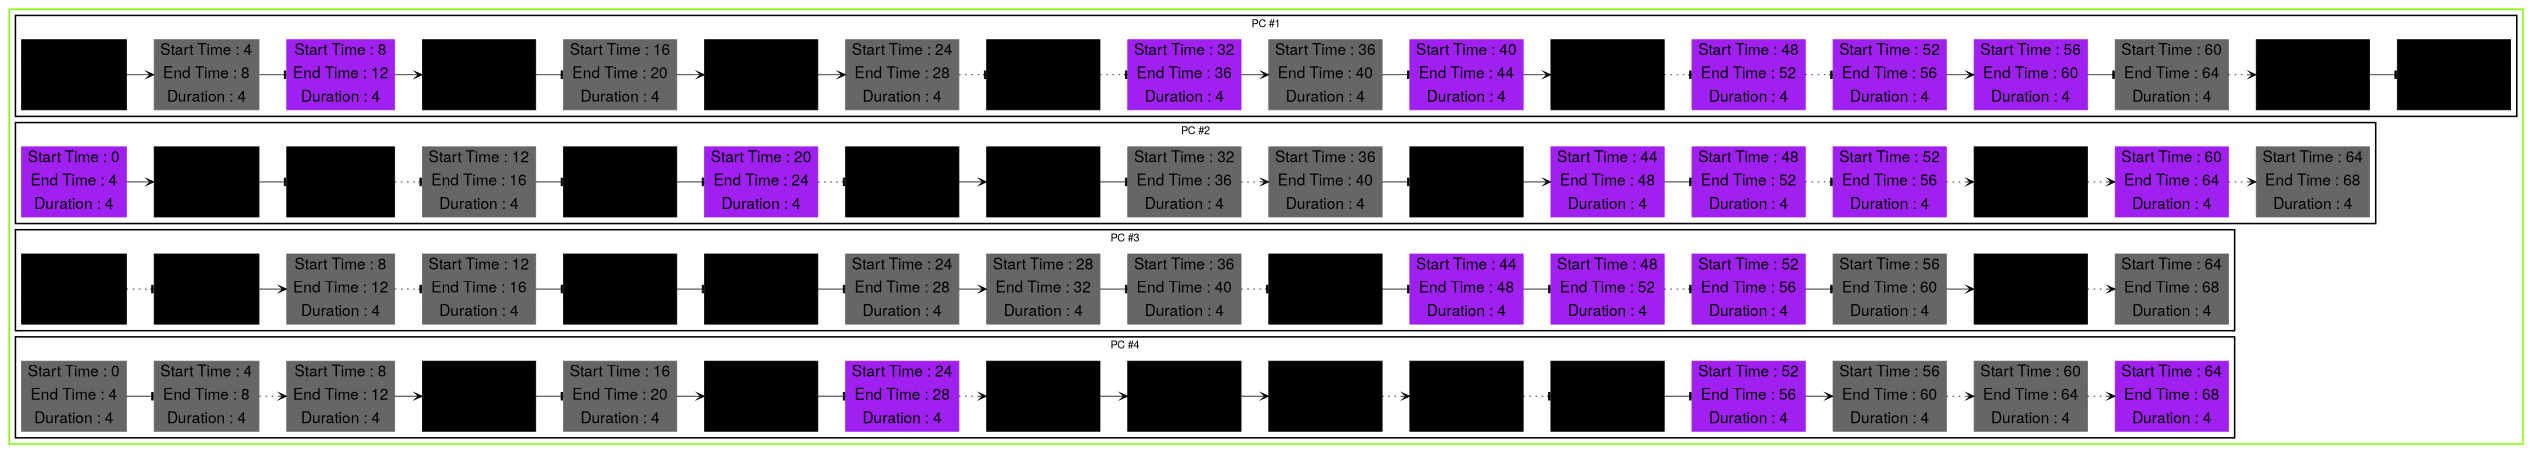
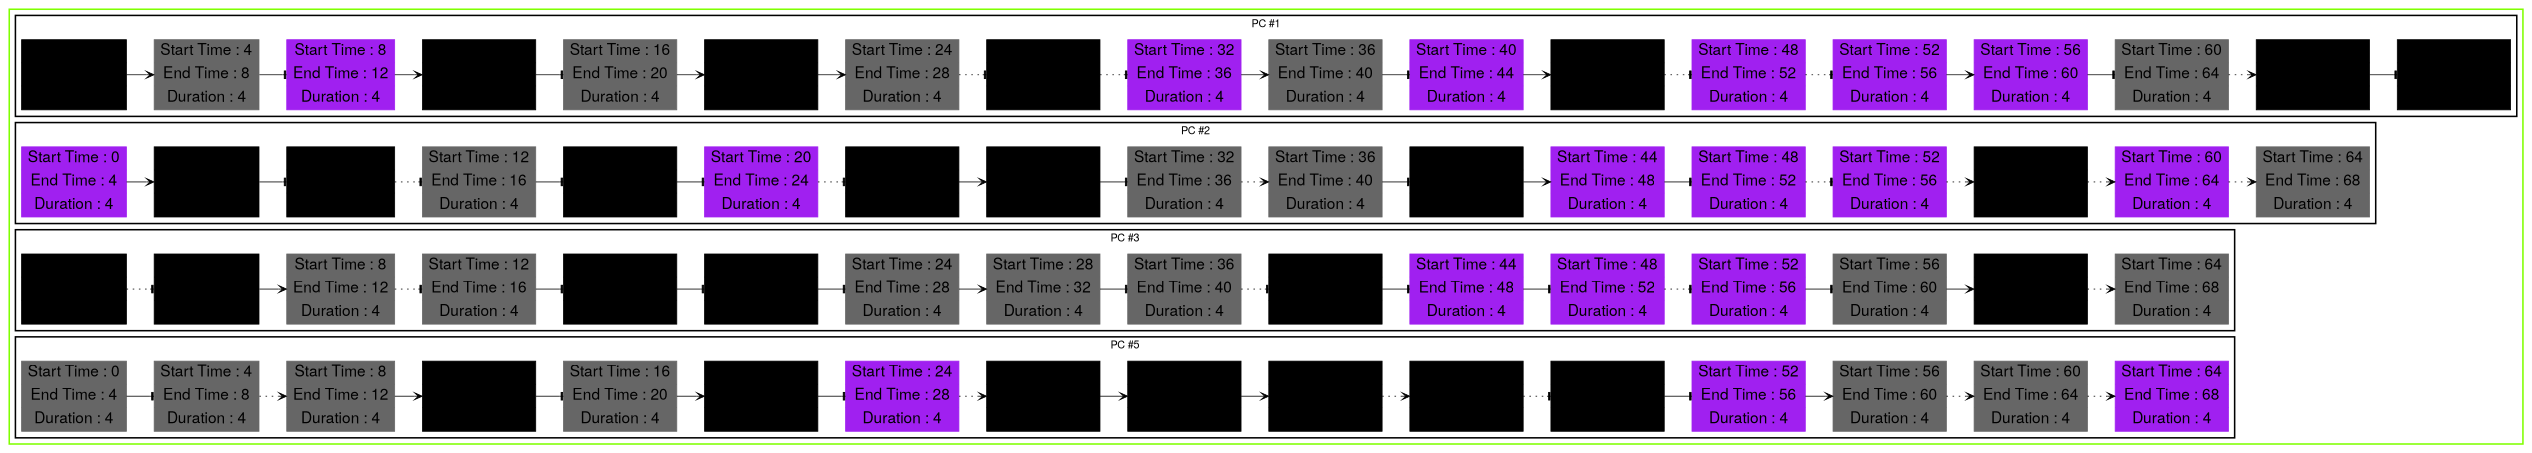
cluster "PC #4": label "PC #4" -> "PC #5"
